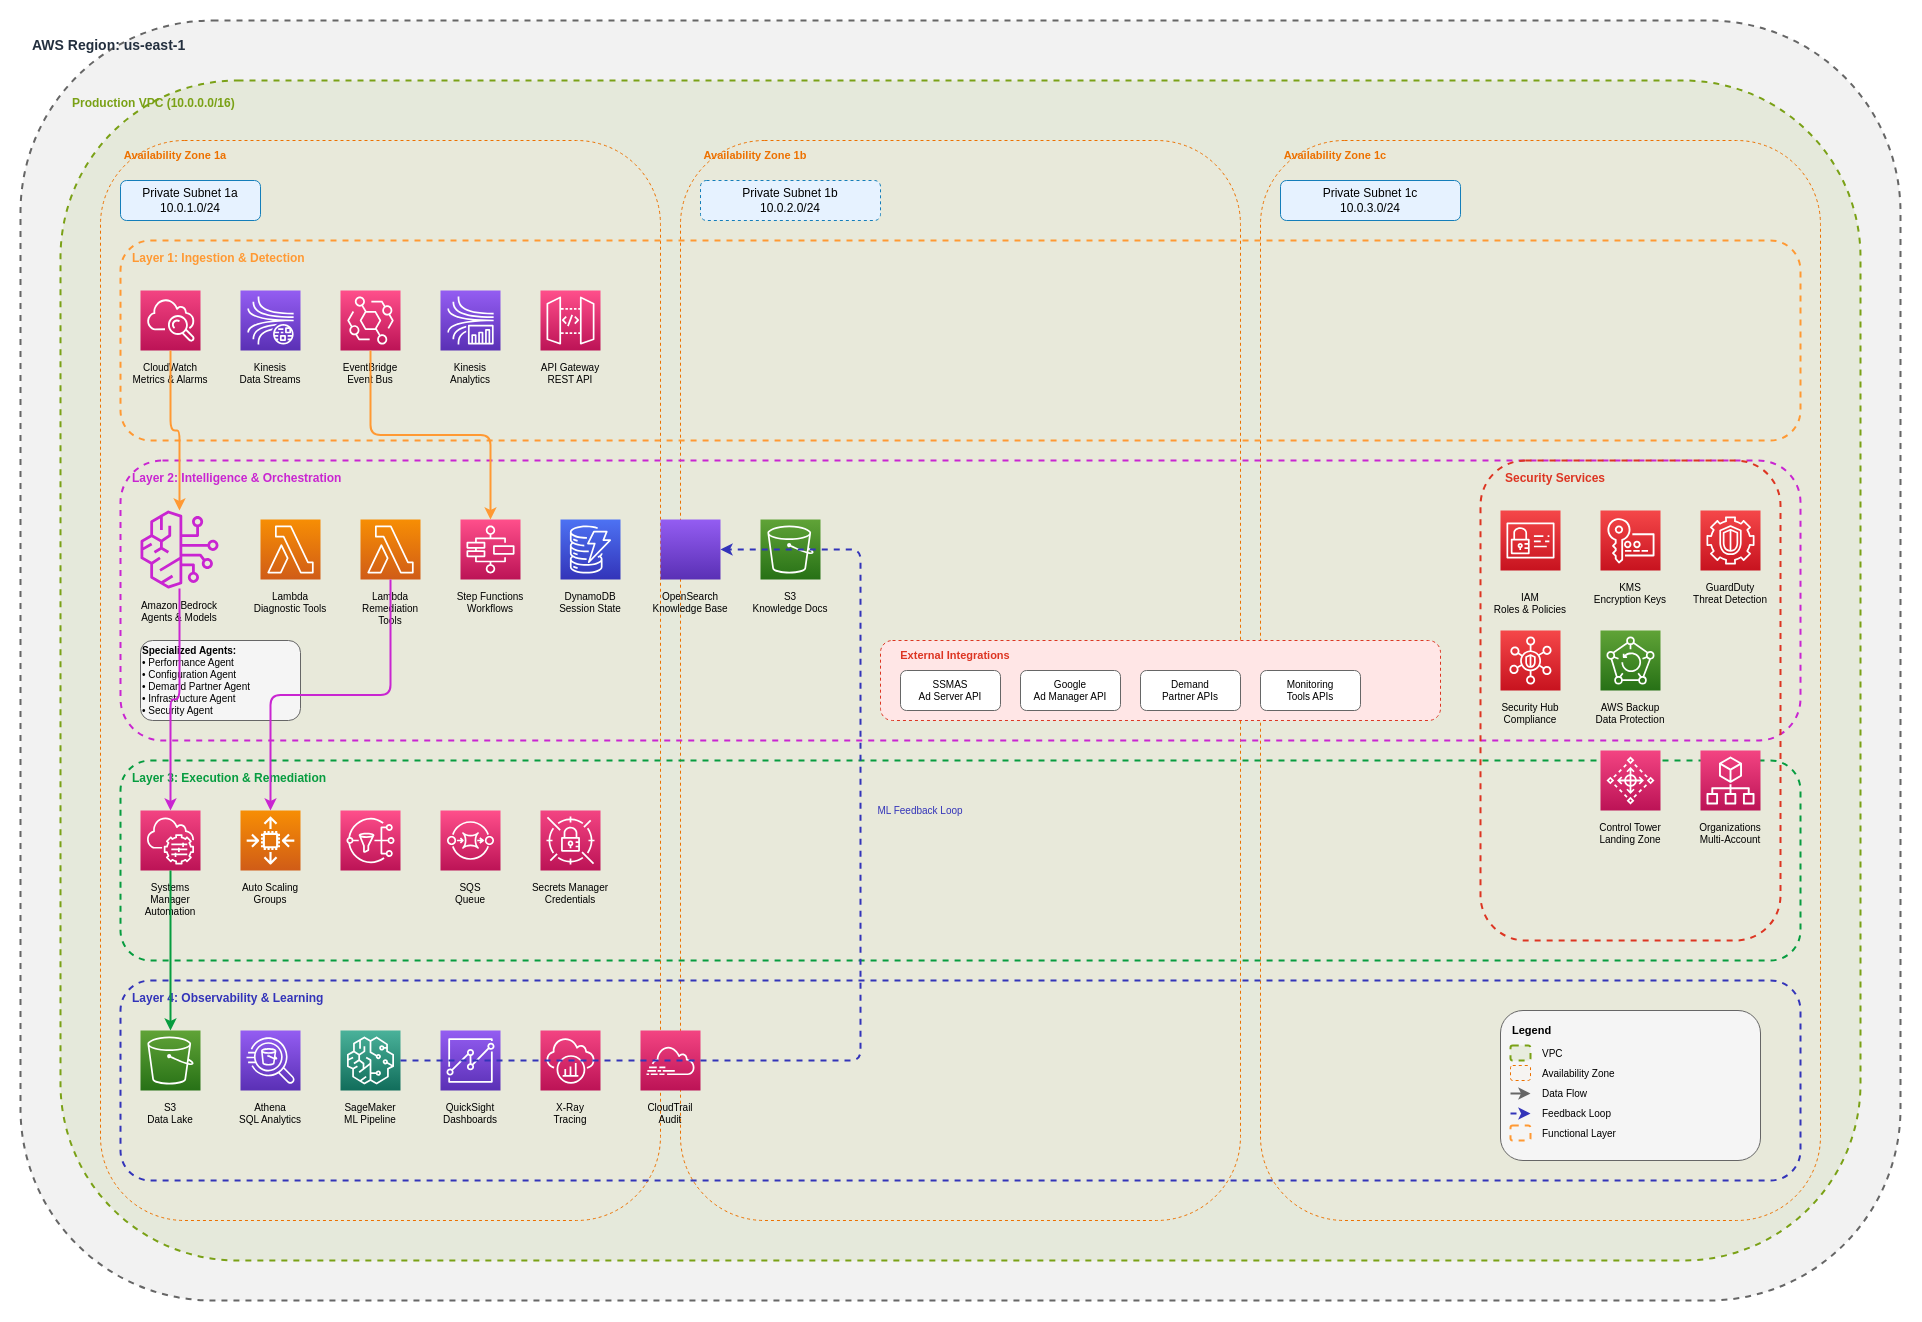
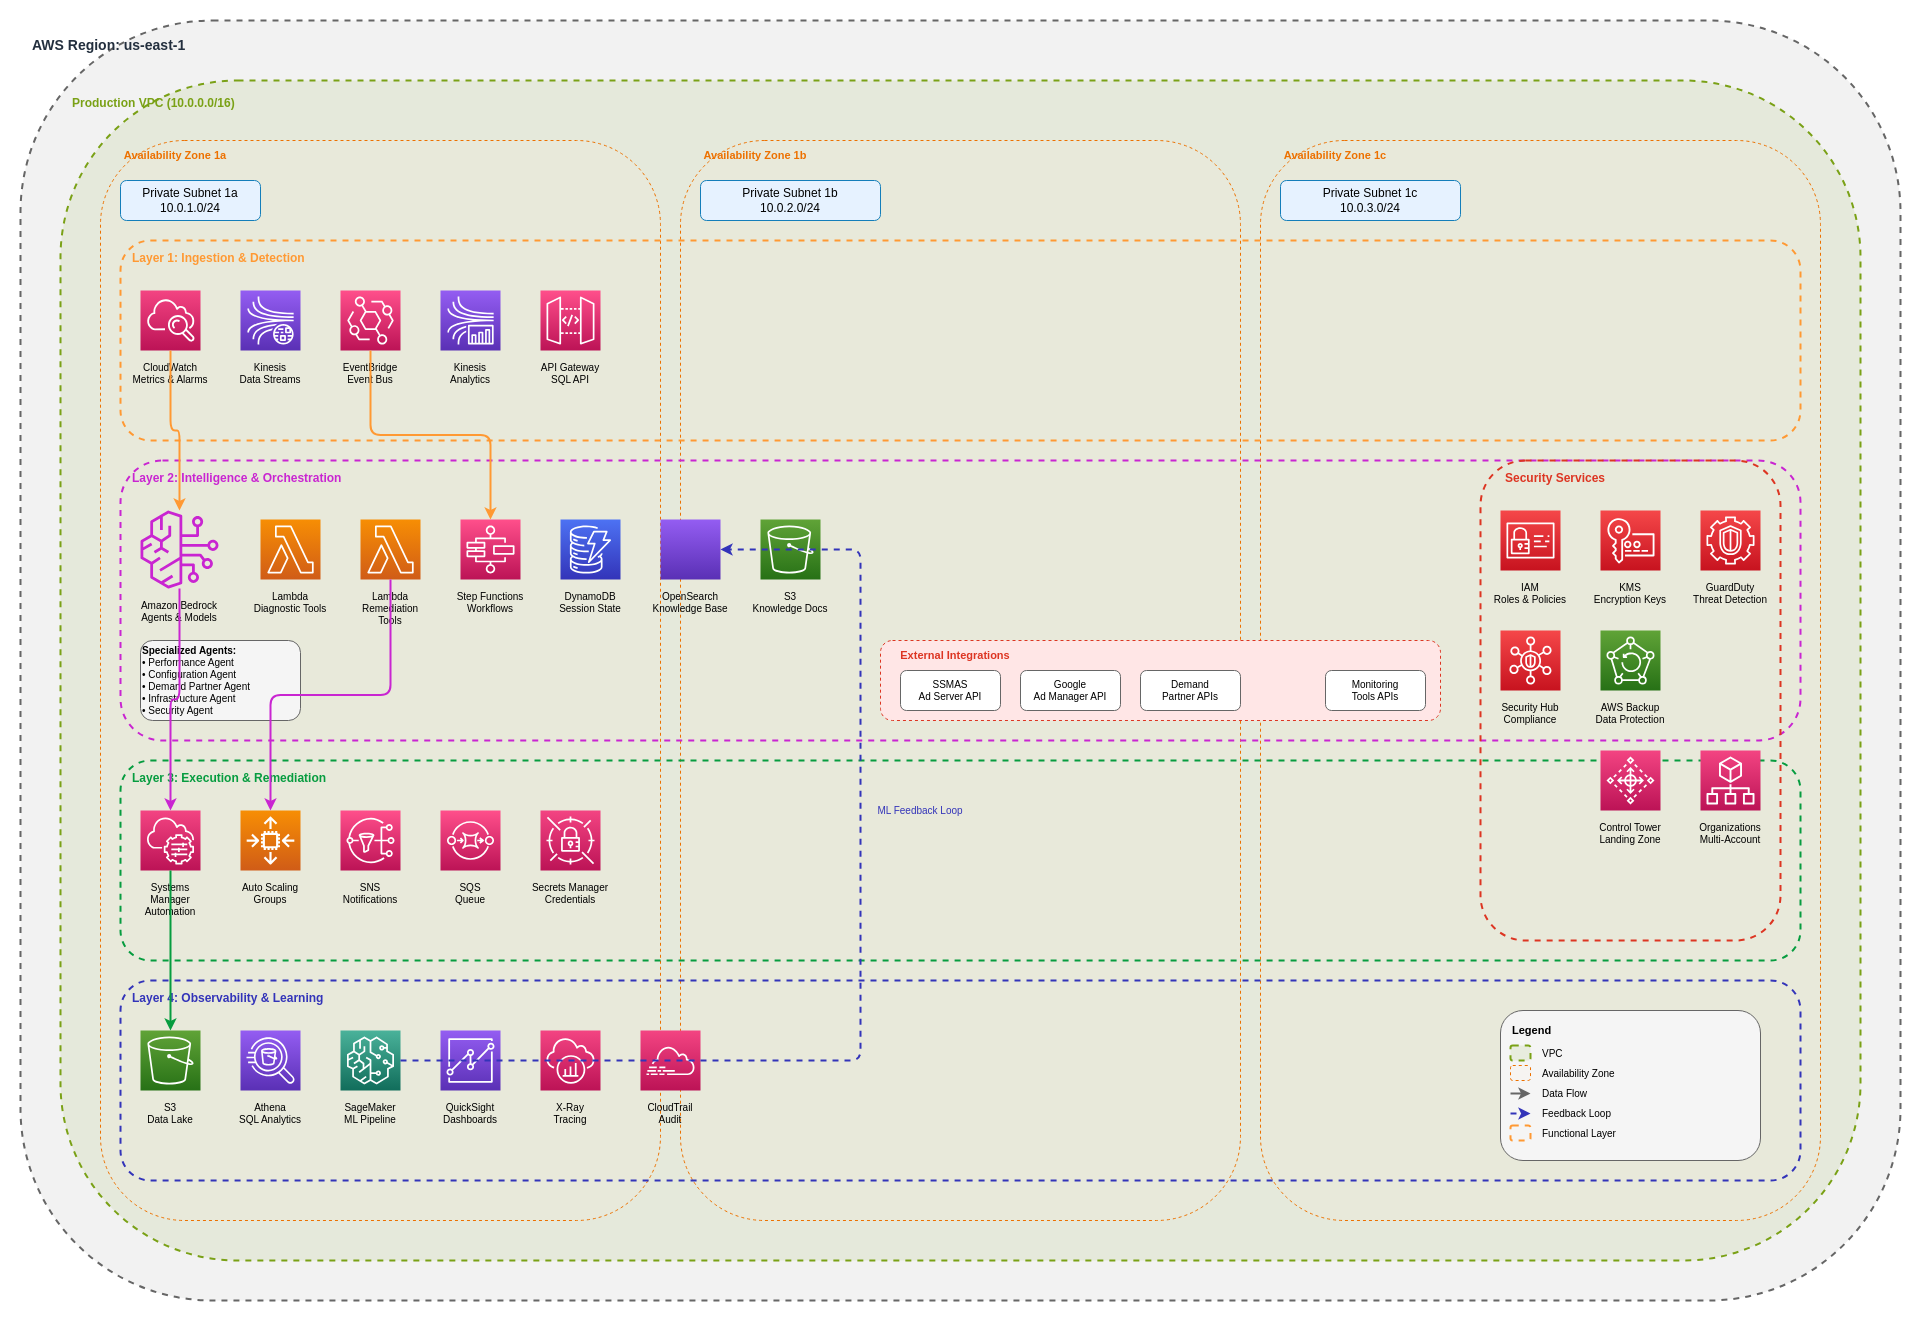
node "Private Subnet 1b 10.0.2.0/24": style dashed -> solid
node "API Gateway REST API": label "API Gateway REST API" -> "API Gateway SQL API"
node "IAM Roles & Policies": moved (1531, 601) -> (1531, 591)
node "Monitoring Tools APIs": moved (1311, 691) -> (1376, 691)
node "SNS Notifications": added
